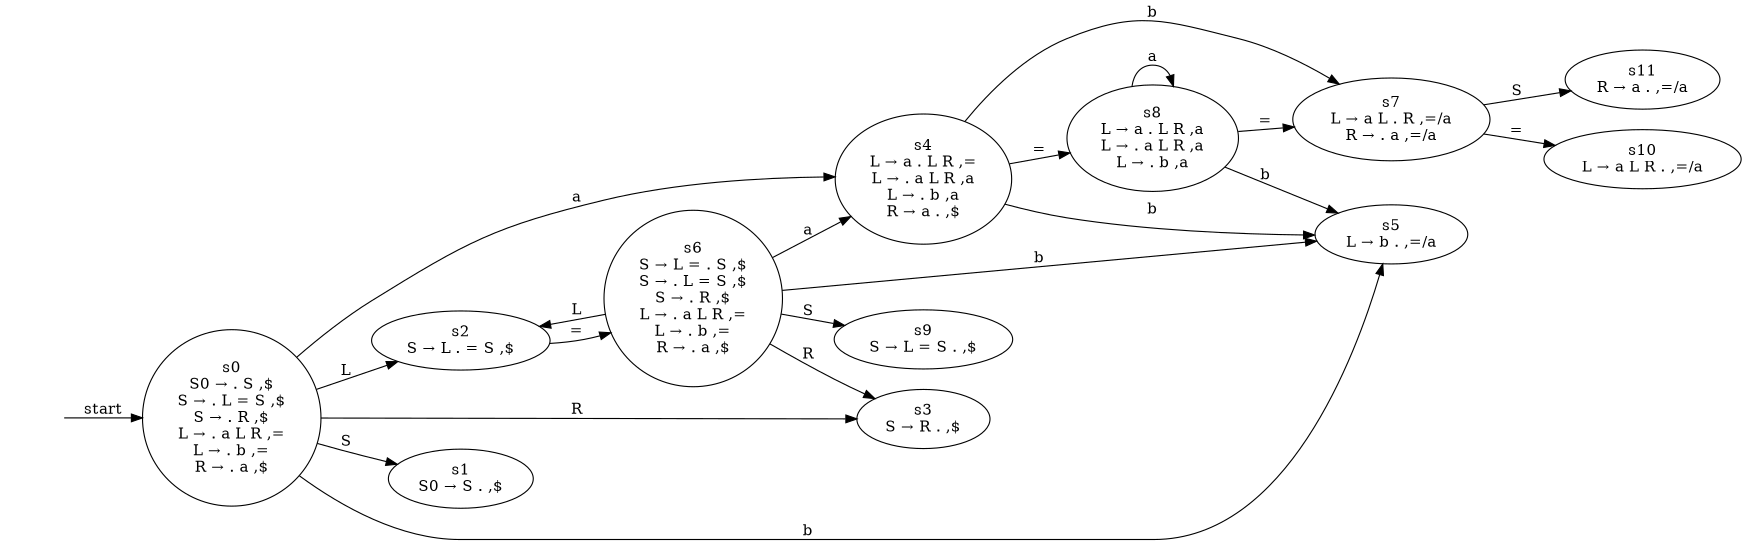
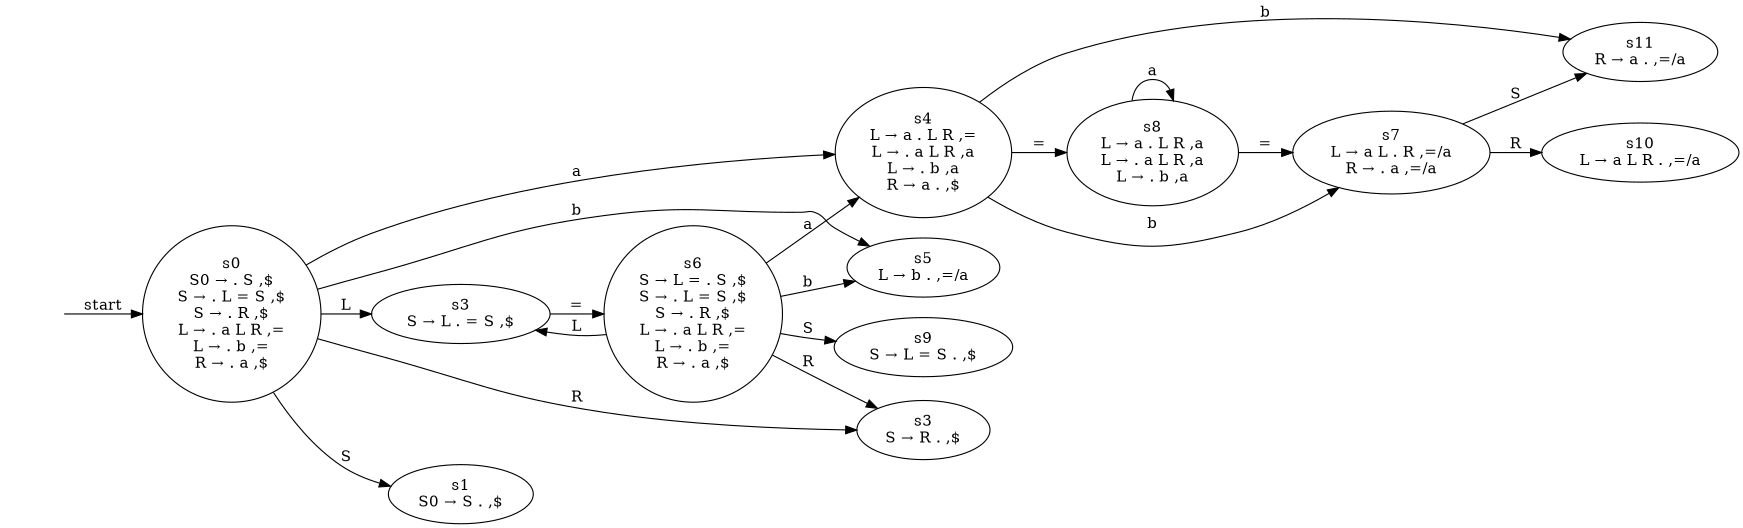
edge "s7 L → a L . R ,=/a R → . a ,=/a" -> "s10 L → a L R . ,=/a": label "=" -> "R"
edge "s8 L → a . L R ,a L → . a L R ,a L → . b ,a" -> "s5 L → b . ,=/a": removed, label "b"
edge "s4 L → a . L R ,= L → . a L R ,a L → . b ,a R → a . ,$" -> "s5 L → b . ,=/a": now "s4 L → a . L R ,= L → . a L R ,a L → . b ,a R → a . ,$" -> "s11 R → a . ,=/a"
node "s2 S → L . = S ,$": label "s2 S → L . = S ,$" -> "s3 S → L . = S ,$"
